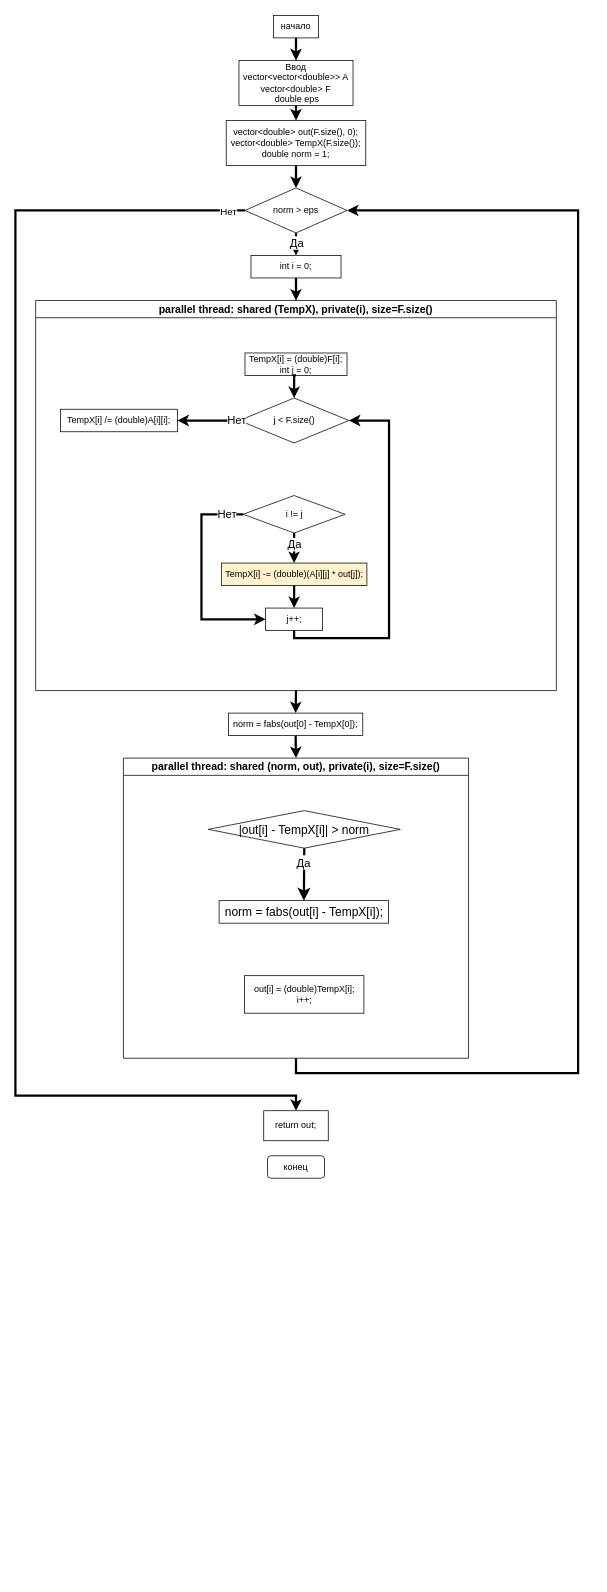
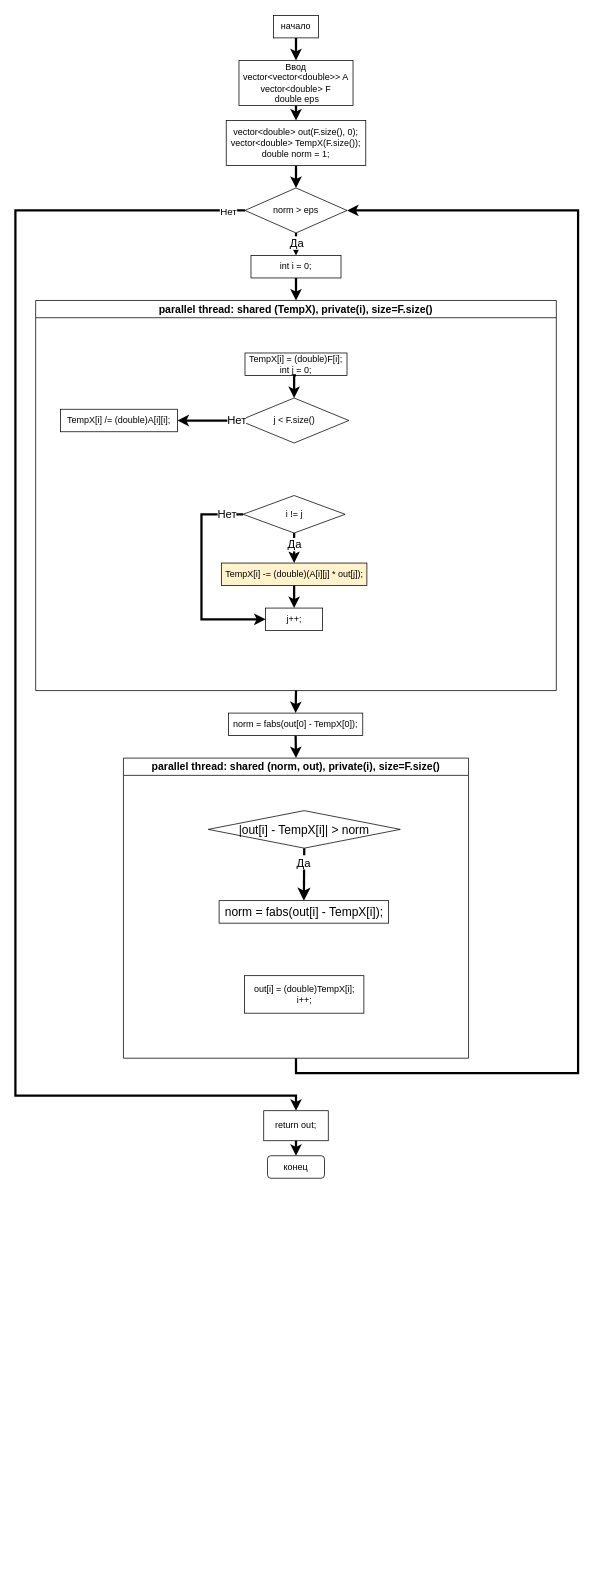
edge "j++;" -> "j < F.size()": removed
edge "return out;" -> "конец": added
